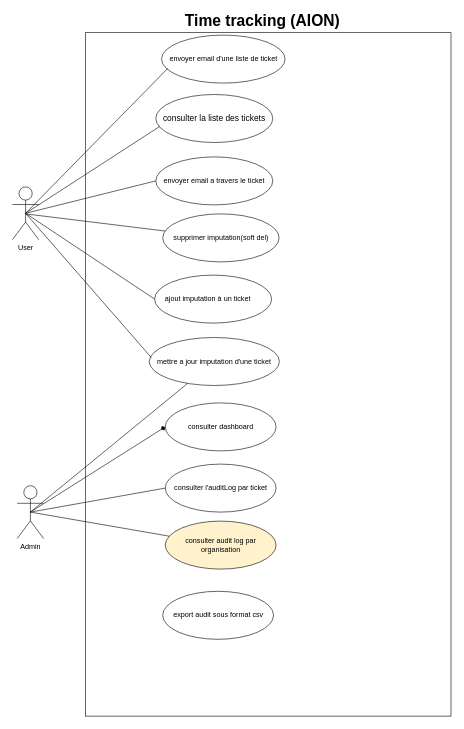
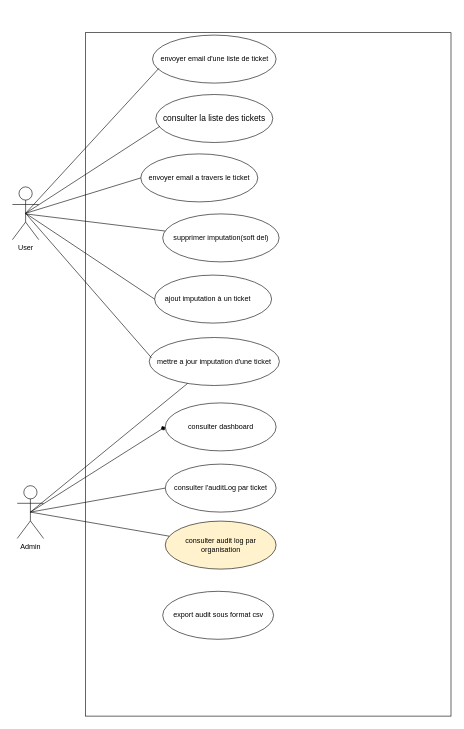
node "Time tracking (AION)": removed
node "envoyer email d'une liste de ticket": moved (223, 59) -> (214, 59)
node "envoyer email a travers le ticket": moved (214, 181) -> (199, 178)
